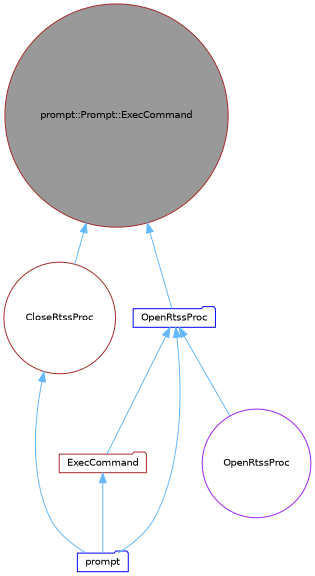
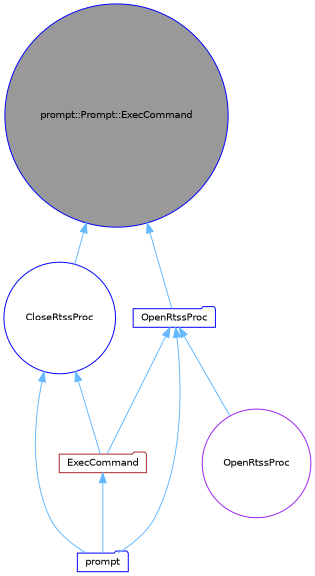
node "prompt::Prompt::ExecCommand": color brown -> blue
node "CloseRtssProc": color brown -> blue
edge "ExecCommand" -> "CloseRtssProc": added
